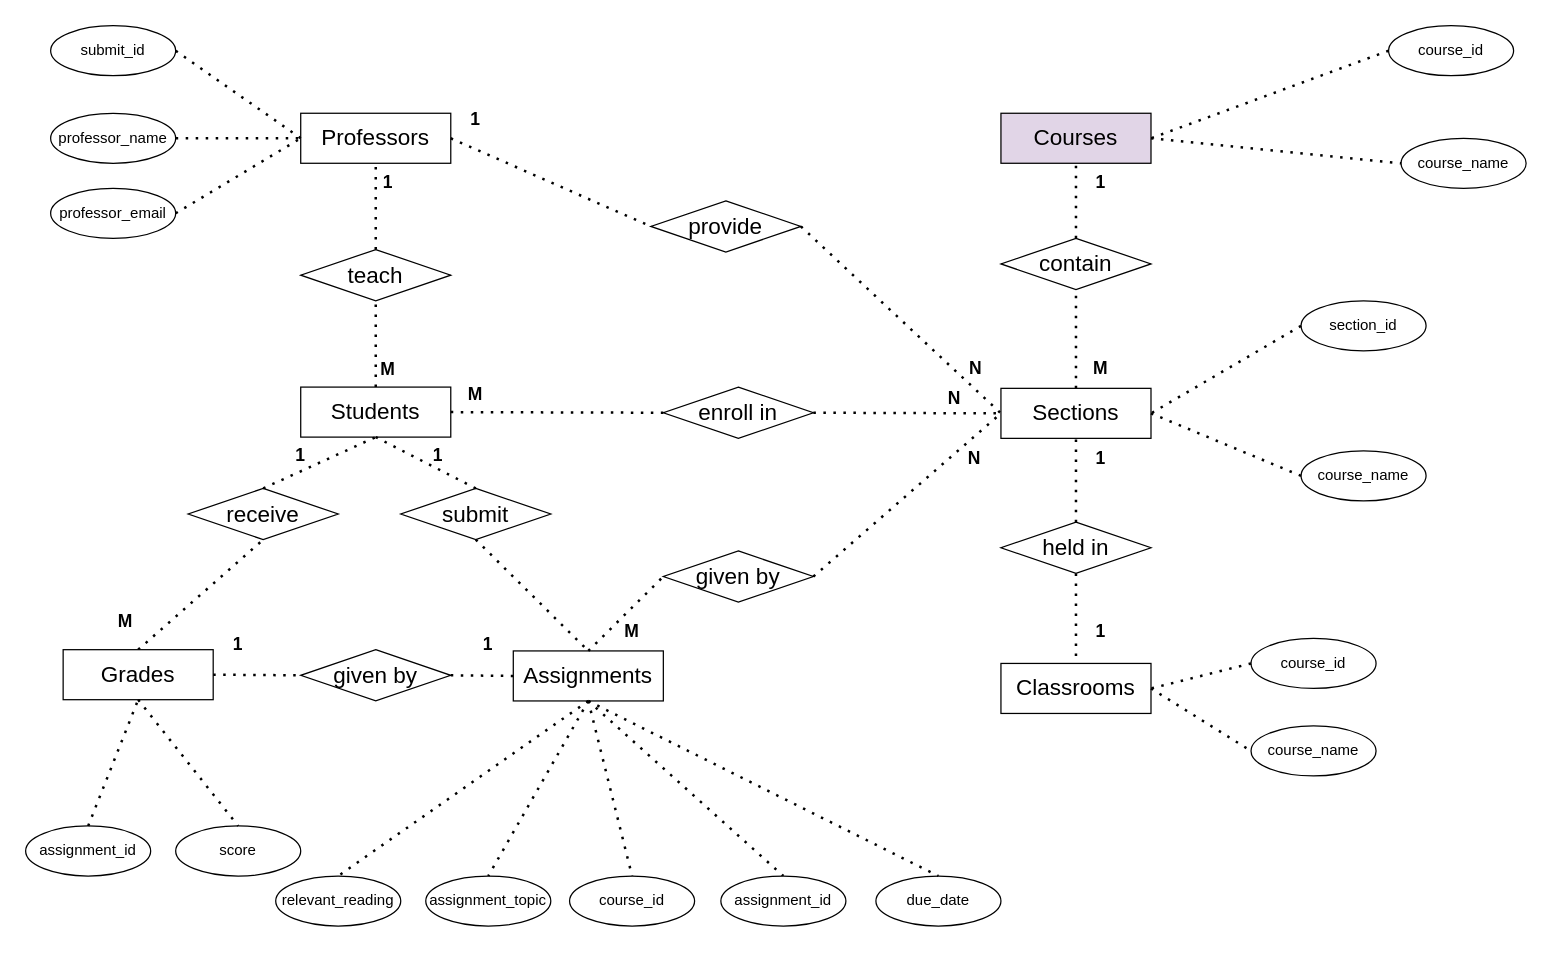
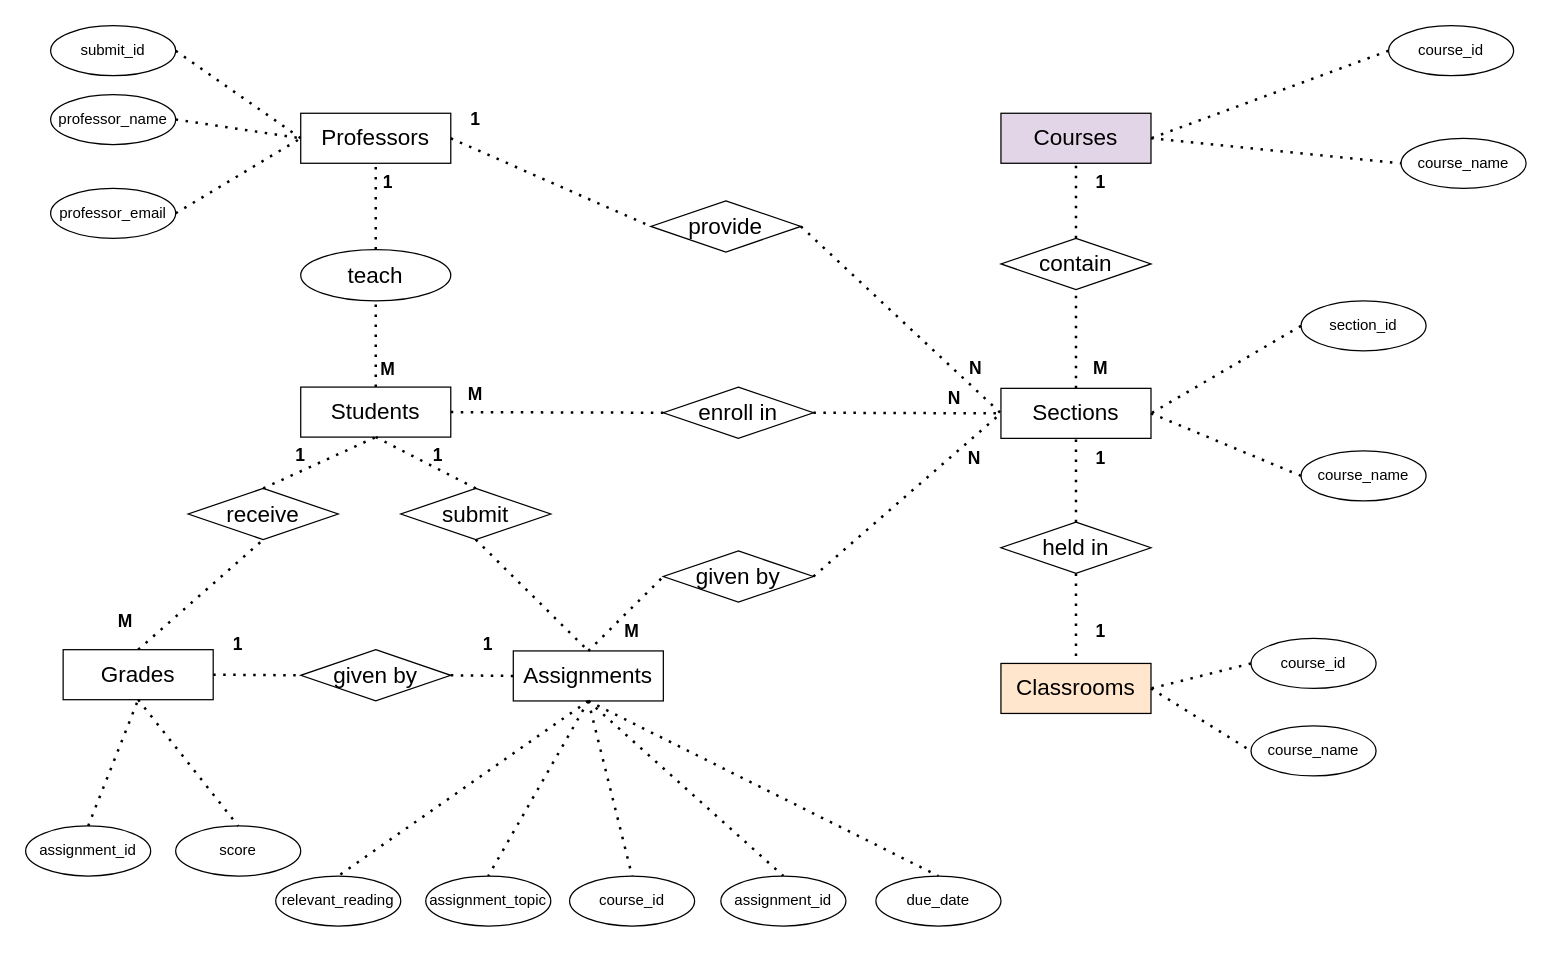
node "professor_name": moved (113, 138) -> (113, 119)
node "teach": shape diamond -> ellipse
node "Classrooms": fillcolor #ffffff -> #ffe6cc
